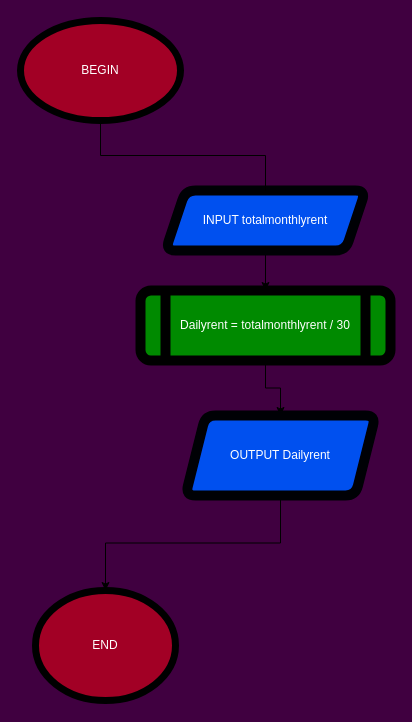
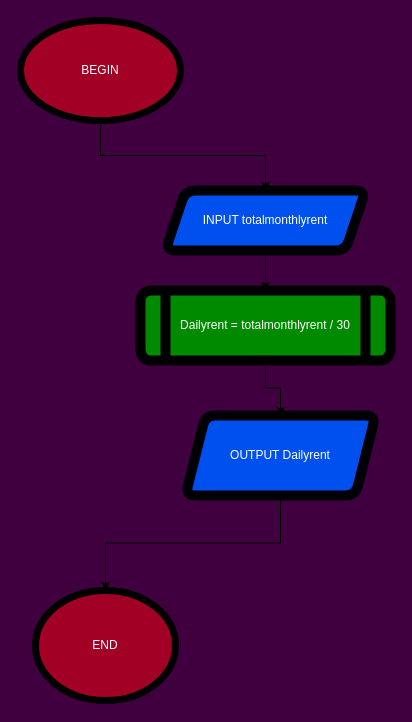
edge "BEGIN" -- "INPUT totalmonthlyrent": arrowhead none -> classic
